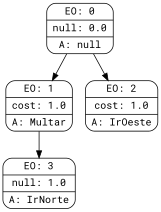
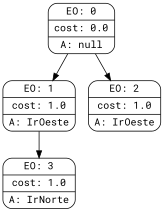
node "EO: 0": text "null: 0.0" -> "cost: 0.0"
node "EO: 1": text "A: Multar" -> "A: IrOeste"
node "EO: 3": text "null: 1.0" -> "cost: 1.0"
